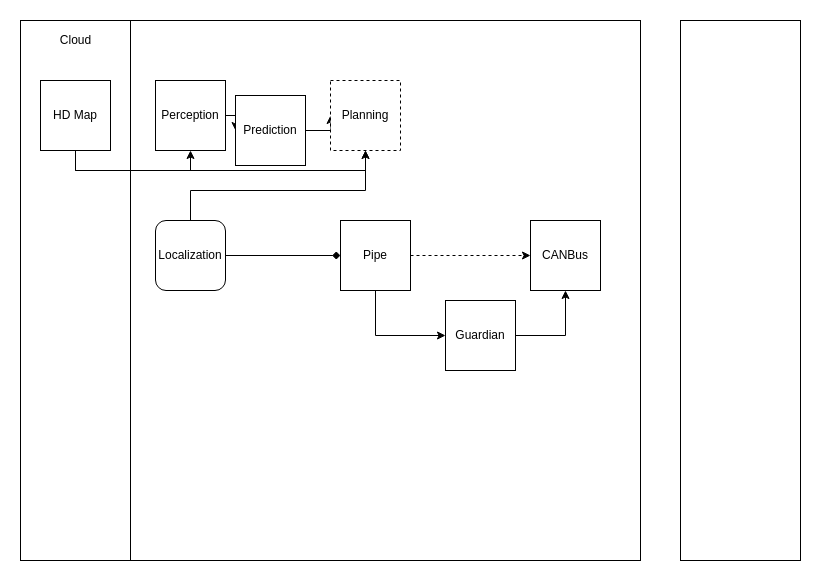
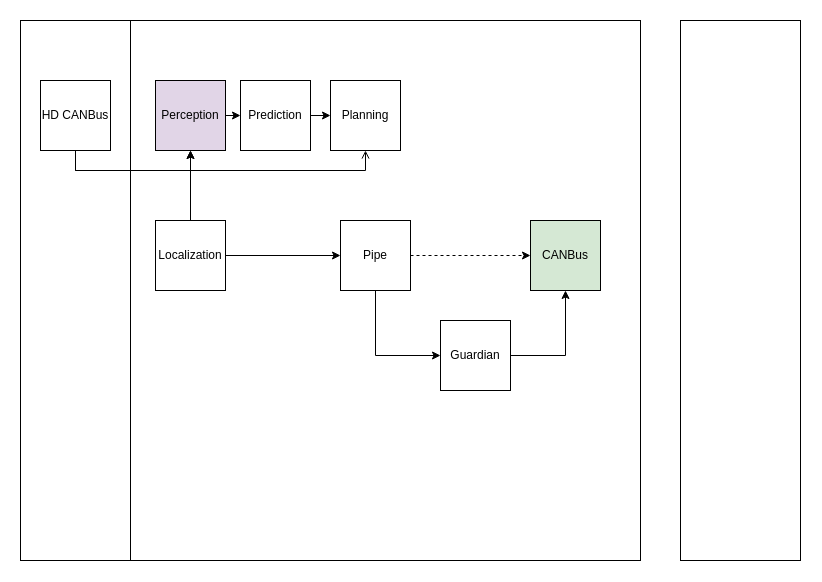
node "Cloud": removed
node "HD Map": label "HD Map" -> "HD CANBus"
node "Perception": fillcolor #ffffff -> #e1d5e7
node "Planning": style dashed -> solid
node "Prediction": moved (271, 131) -> (276, 116)
edge "Localization" -> "Perception": added
edge "Localization" -> "Planning": removed
node "Localization": shape rounded rectangle -> rectangle
edge "Localization" -> "Pipe": arrowhead diamond -> classic
node "CANBus": fillcolor #ffffff -> #d5e8d4
node "Guardian": moved (481, 336) -> (476, 356)
